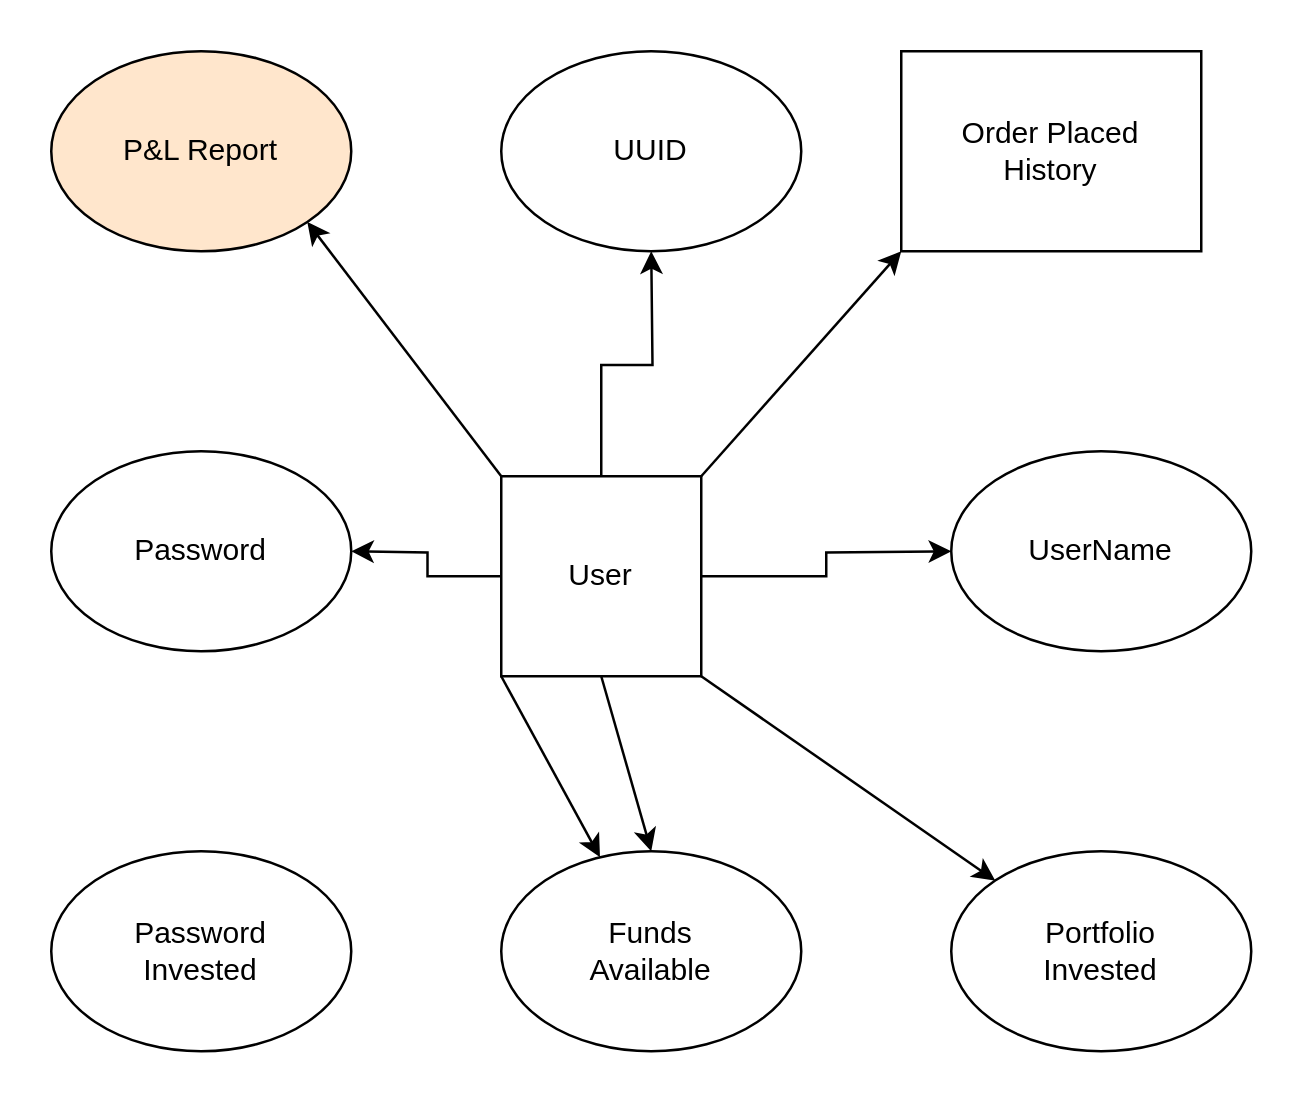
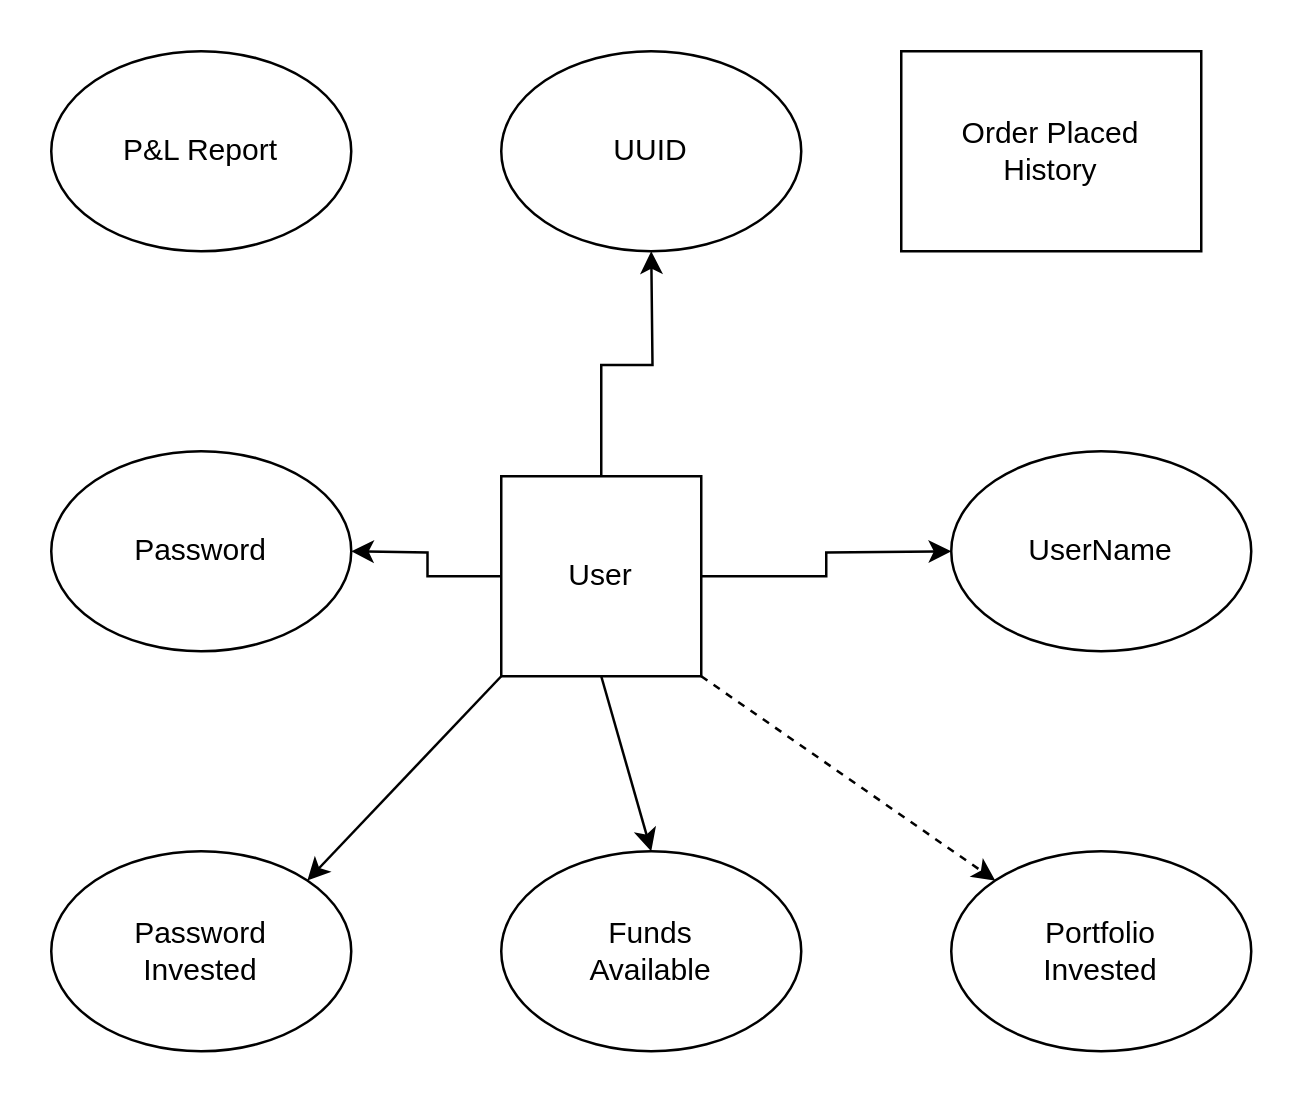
node "P&L Report": fillcolor #ffe6cc -> #ffffff
edge "User" -> "P&L Report": removed
edge "User" -> "Order Placed History": removed
edge "User" -> "Funds Available": now "User" -> "Password Invested"
edge "User" -> "Portfolio Invested": style solid -> dashed
